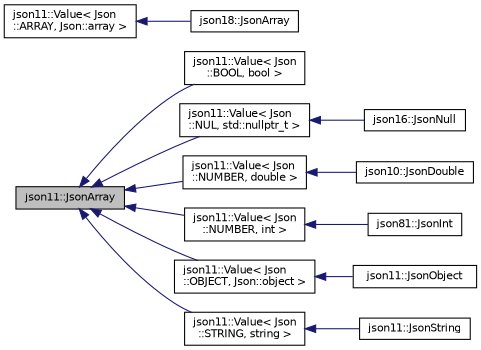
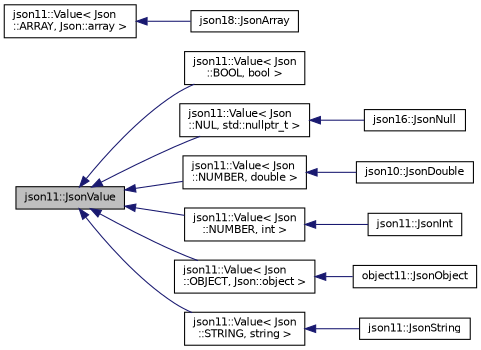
node "json11::JsonArray": label "json11::JsonArray" -> "json11::JsonValue"
node "json81::JsonInt": label "json81::JsonInt" -> "json11::JsonInt"
node "json11::JsonObject": label "json11::JsonObject" -> "object11::JsonObject"
